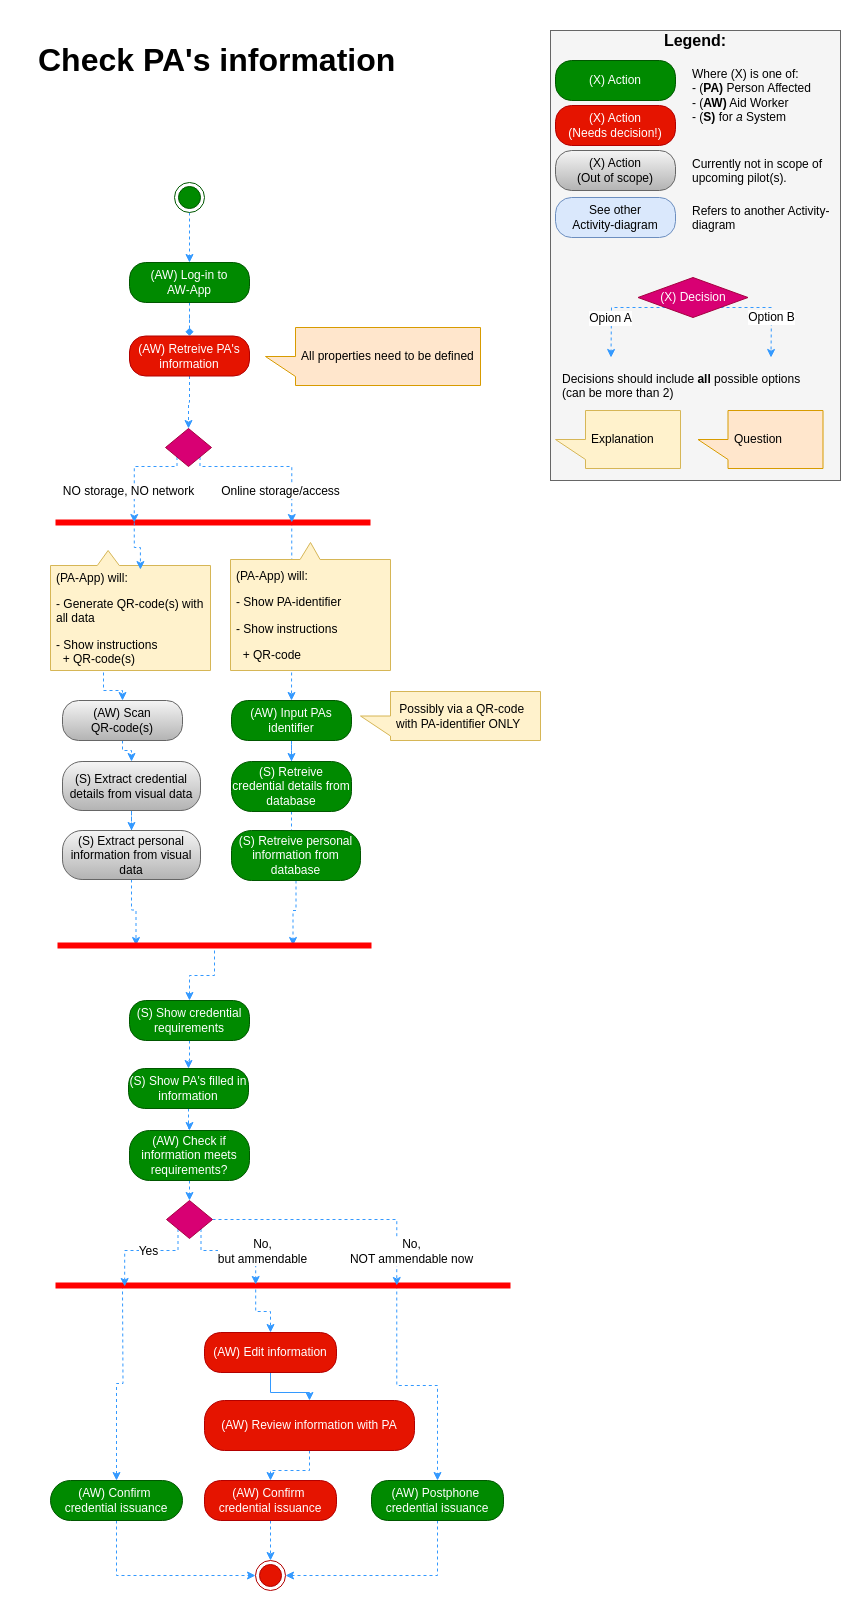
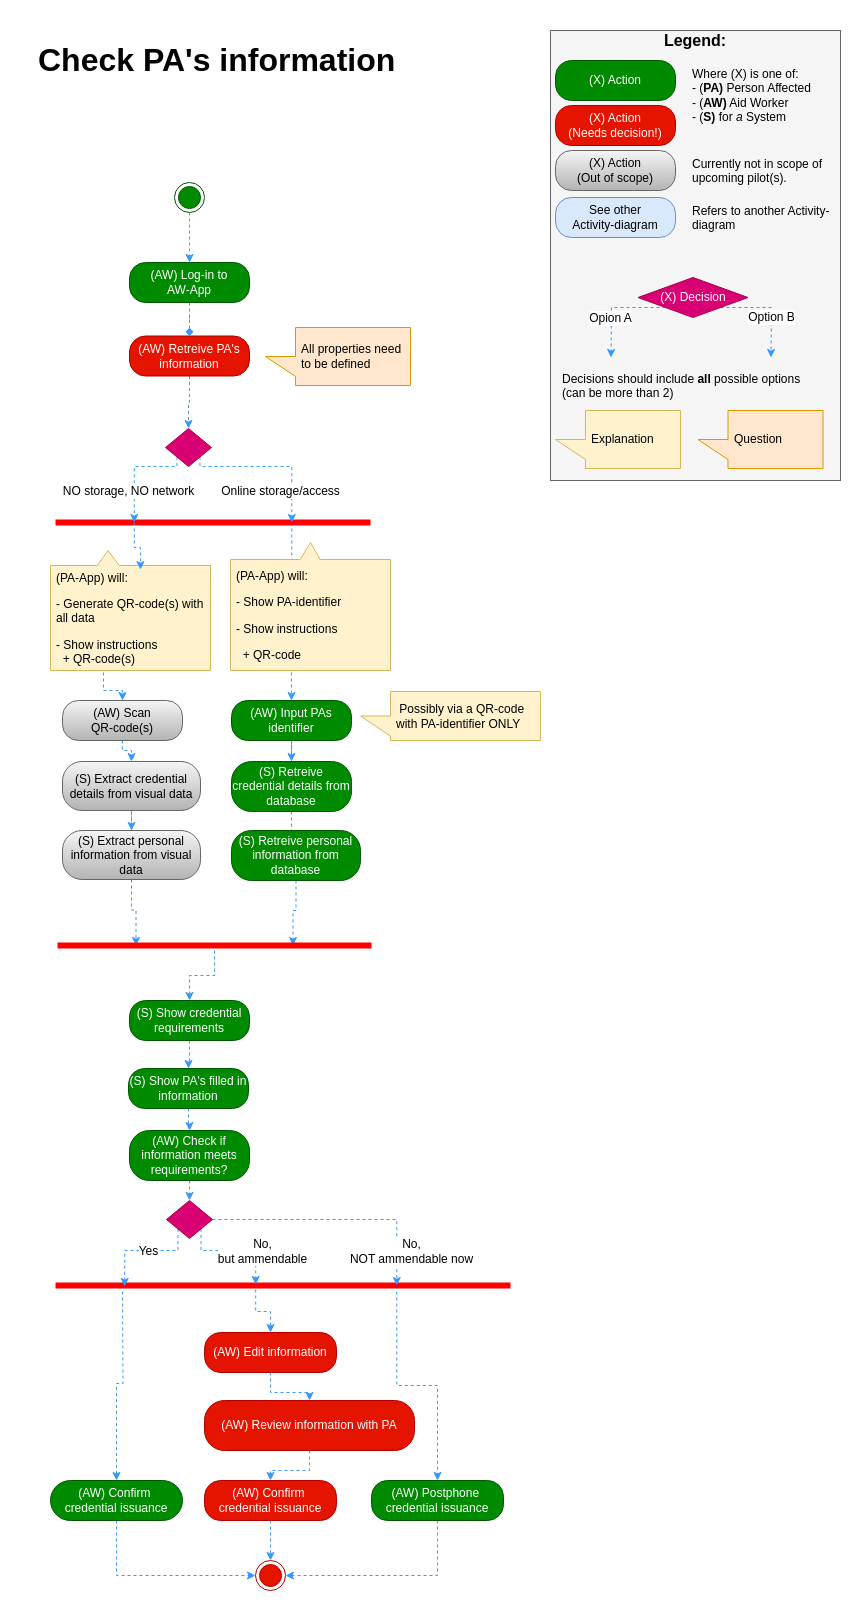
node "All properties need to be defined": size 215x58 -> 145x58
edge "(AW) Edit information" -> "(AW) Review information with PA": style solid -> dashed
